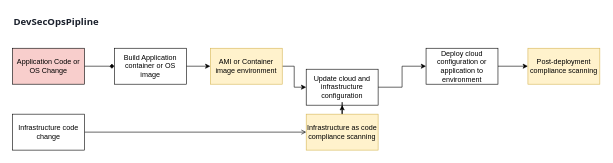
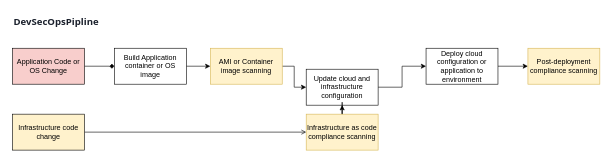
node "AMI or Container image environment": label "AMI or Container image environment" -> "AMI or Container image scanning"
node "Infrastructure code change": fillcolor #ffffff -> #fff2cc
